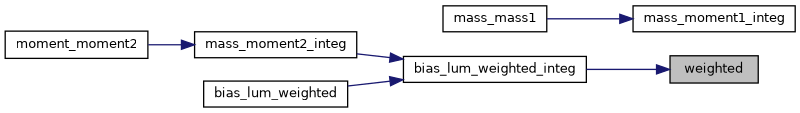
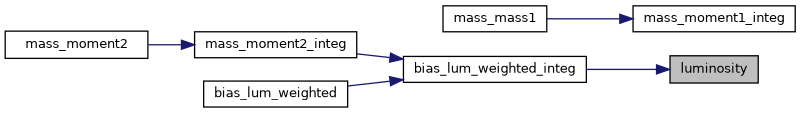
node "moment_moment2": label "moment_moment2" -> "mass_moment2"
node "weighted": label "weighted" -> "luminosity"
